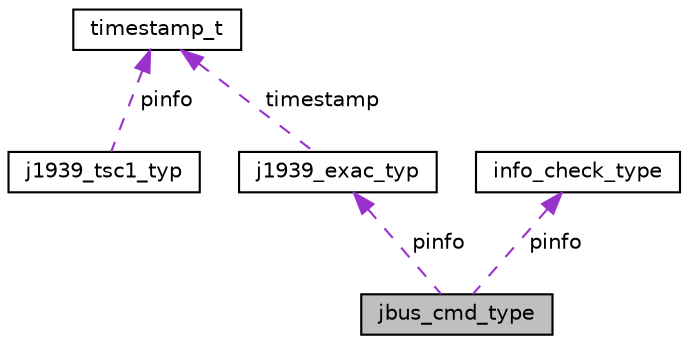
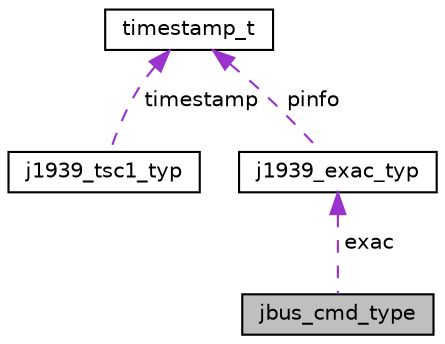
edge "j1939_tsc1_typ" -> "timestamp_t": label " pinfo" -> " timestamp"
edge "j1939_exac_typ" -> "timestamp_t": label " timestamp" -> " pinfo"
node "info_check_type": removed
edge "jbus_cmd_type" -> "j1939_exac_typ": label " pinfo" -> " exac"
